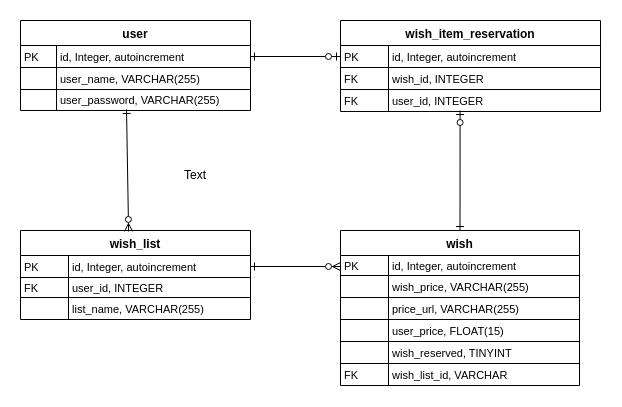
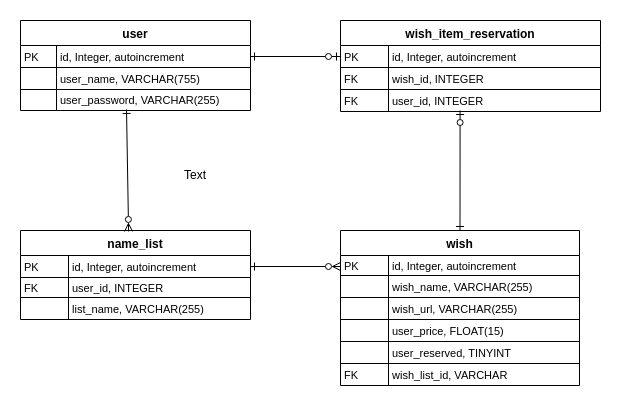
node "user_name, VARCHAR(255)": label "user_name, VARCHAR(255)" -> "user_name, VARCHAR(755)"
node "wish_list": label "wish_list" -> "name_list"
node "wish_price, VARCHAR(255)": label "wish_price, VARCHAR(255)" -> "wish_name, VARCHAR(255)"
node "price_url, VARCHAR(255)": label "price_url, VARCHAR(255)" -> "wish_url, VARCHAR(255)"
node "wish_reserved, TINYINT": label "wish_reserved, TINYINT" -> "user_reserved, TINYINT"
